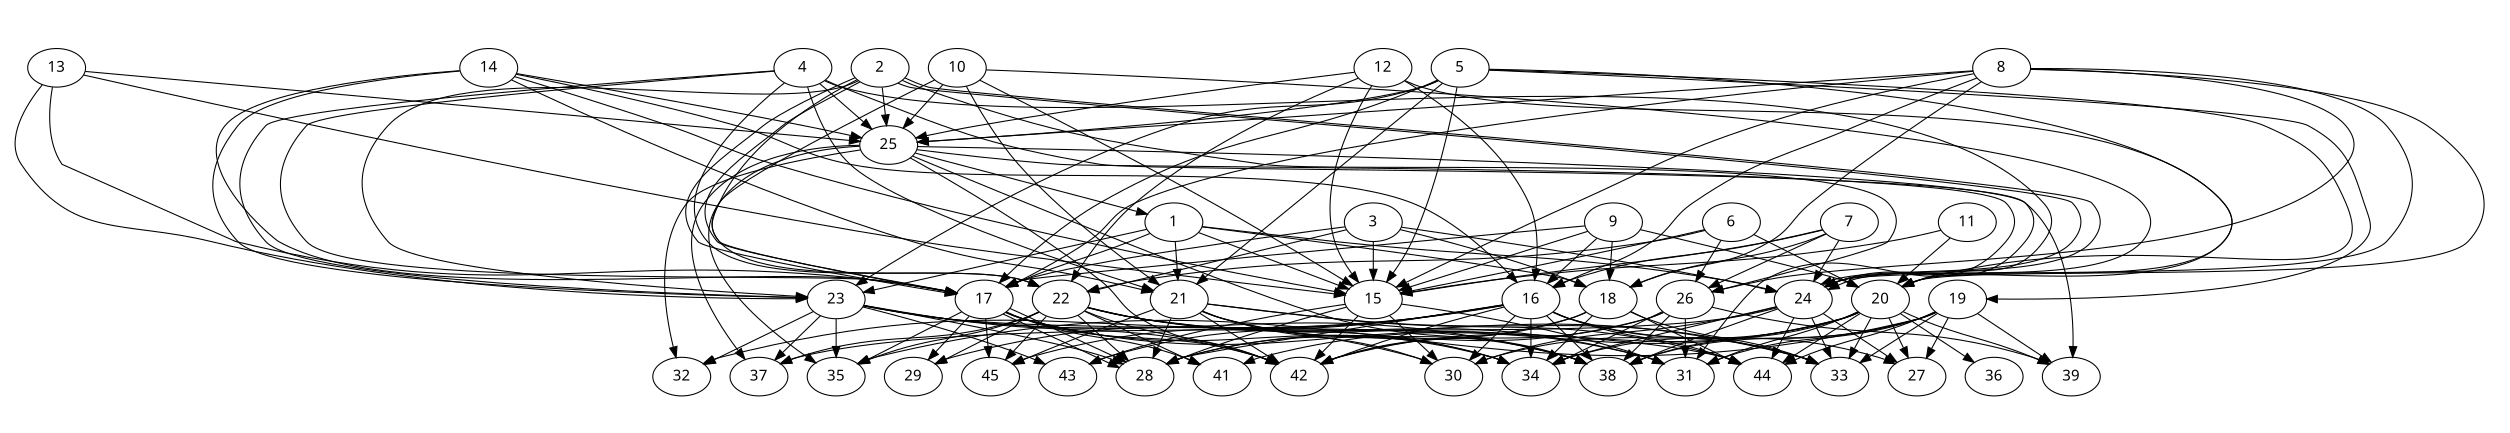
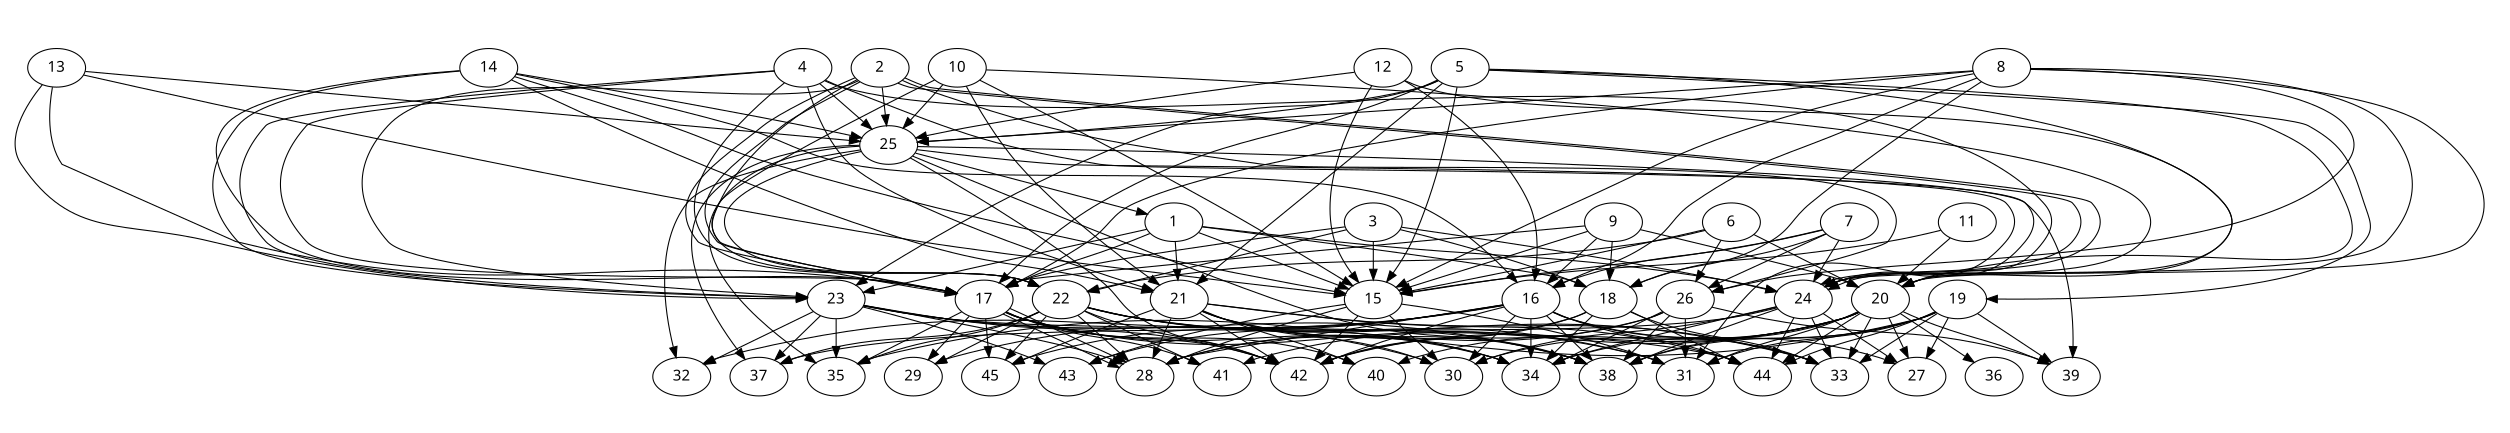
edge "12" -> "22": now "25" -> "22"
node "40": added
